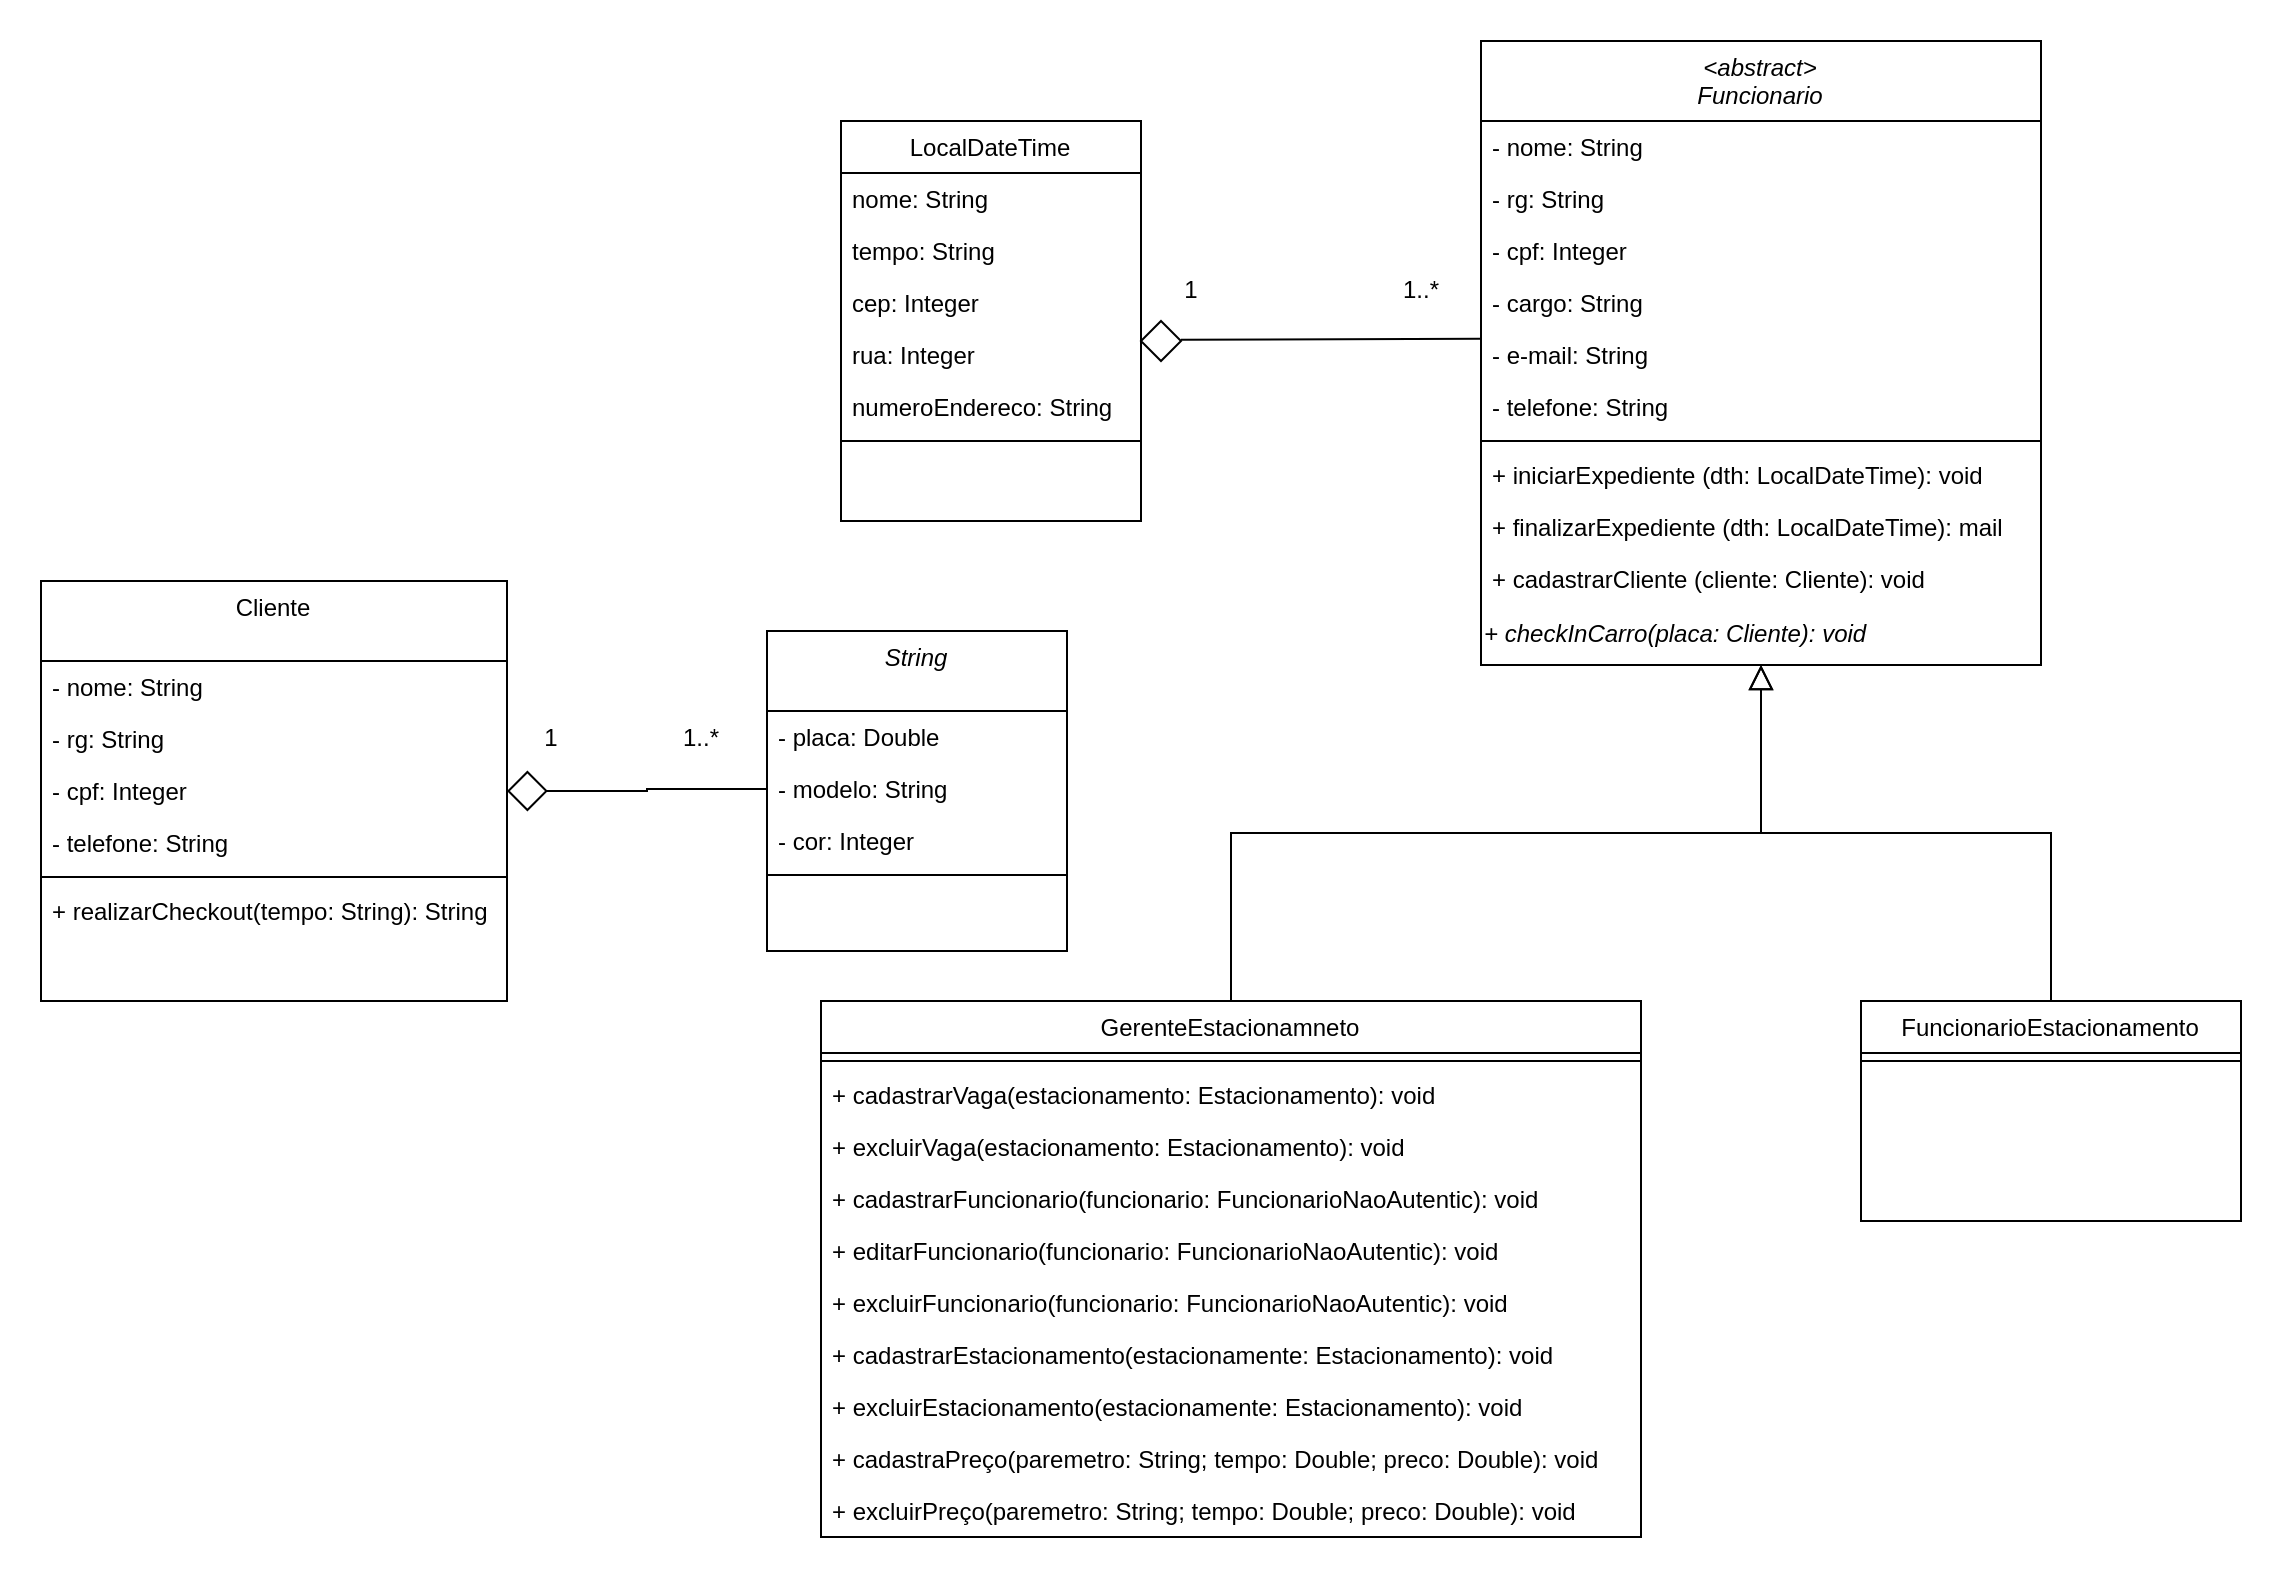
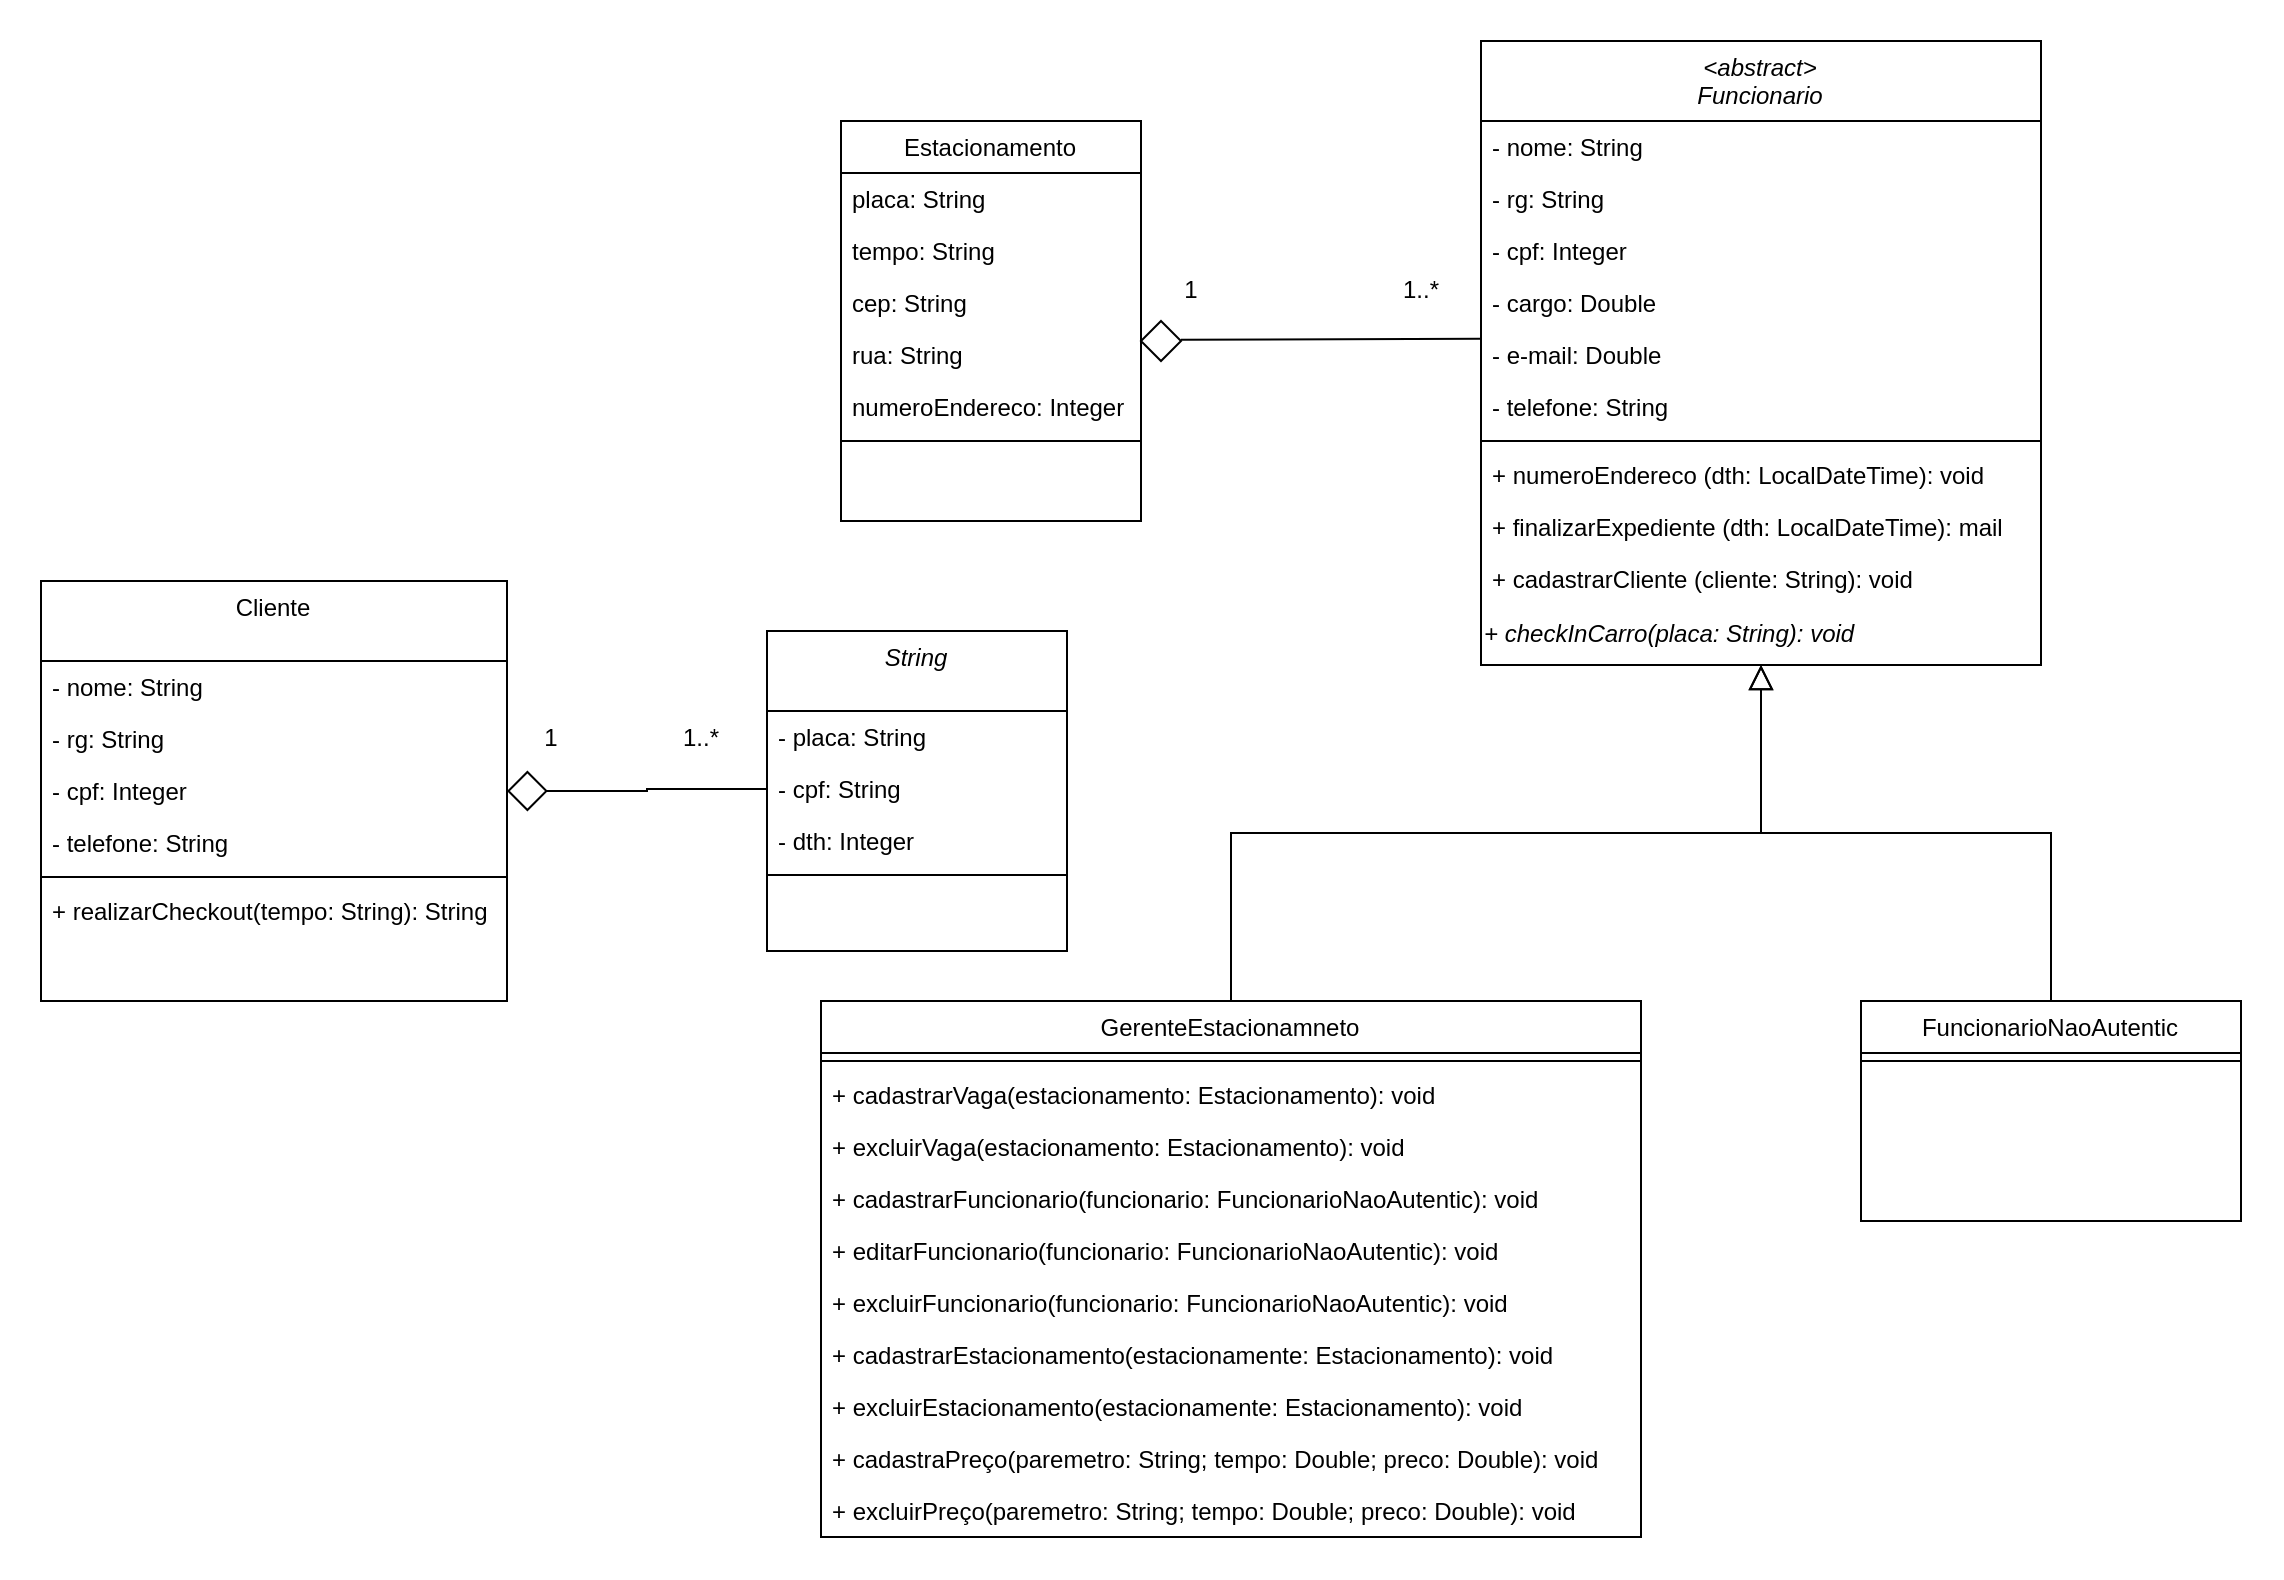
node "LocalDateTime": label "LocalDateTime" -> "Estacionamento"
node "nome: String": label "nome: String" -> "placa: String"
node "cep: Integer": label "cep: Integer" -> "cep: String"
node "- cargo: String": label "- cargo: String" -> "- cargo: Double"
node "rua: Integer": label "rua: Integer" -> "rua: String"
node "- e-mail: String": label "- e-mail: String" -> "- e-mail: Double"
node "numeroEndereco: String": label "numeroEndereco: String" -> "numeroEndereco: Integer"
node "+ iniciarExpediente (dth: LocalDateTime): void": label "+ iniciarExpediente (dth: LocalDateTime): void" -> "+ numeroEndereco (dth: LocalDateTime): void"
node "+ cadastrarCliente (cliente: Cliente): void": label "+ cadastrarCliente (cliente: Cliente): void" -> "+ cadastrarCliente (cliente: String): void"
node "+ checkInCarro(placa: Cliente): void": label "+ checkInCarro(placa: Cliente): void" -> "+ checkInCarro(placa: String): void"
node "- placa: Double": label "- placa: Double" -> "- placa: String"
node "- modelo: String": label "- modelo: String" -> "- cpf: String"
node "- cor: Integer": label "- cor: Integer" -> "- dth: Integer"
node "FuncionarioEstacionamento": label "FuncionarioEstacionamento" -> "FuncionarioNaoAutentic"
